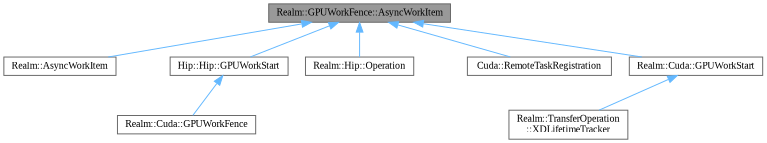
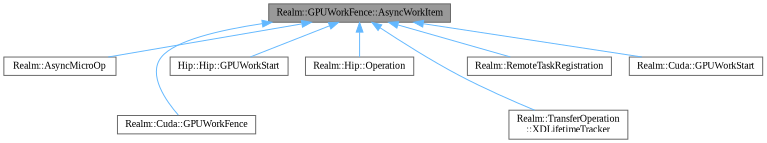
node "Realm::AsyncWorkItem": label "Realm::AsyncWorkItem" -> "Realm::AsyncMicroOp"
node "Cuda::RemoteTaskRegistration": label "Cuda::RemoteTaskRegistration" -> "Realm::RemoteTaskRegistration"
edge "Realm::TransferOperation ::XDLifetimeTracker" -> "Realm::Cuda::GPUWorkStart": now "Realm::TransferOperation ::XDLifetimeTracker" -> "Realm::GPUWorkFence::AsyncWorkItem"
edge "Realm::Cuda::GPUWorkFence" -> "Hip::Hip::GPUWorkStart": now "Realm::Cuda::GPUWorkFence" -> "Realm::GPUWorkFence::AsyncWorkItem"
